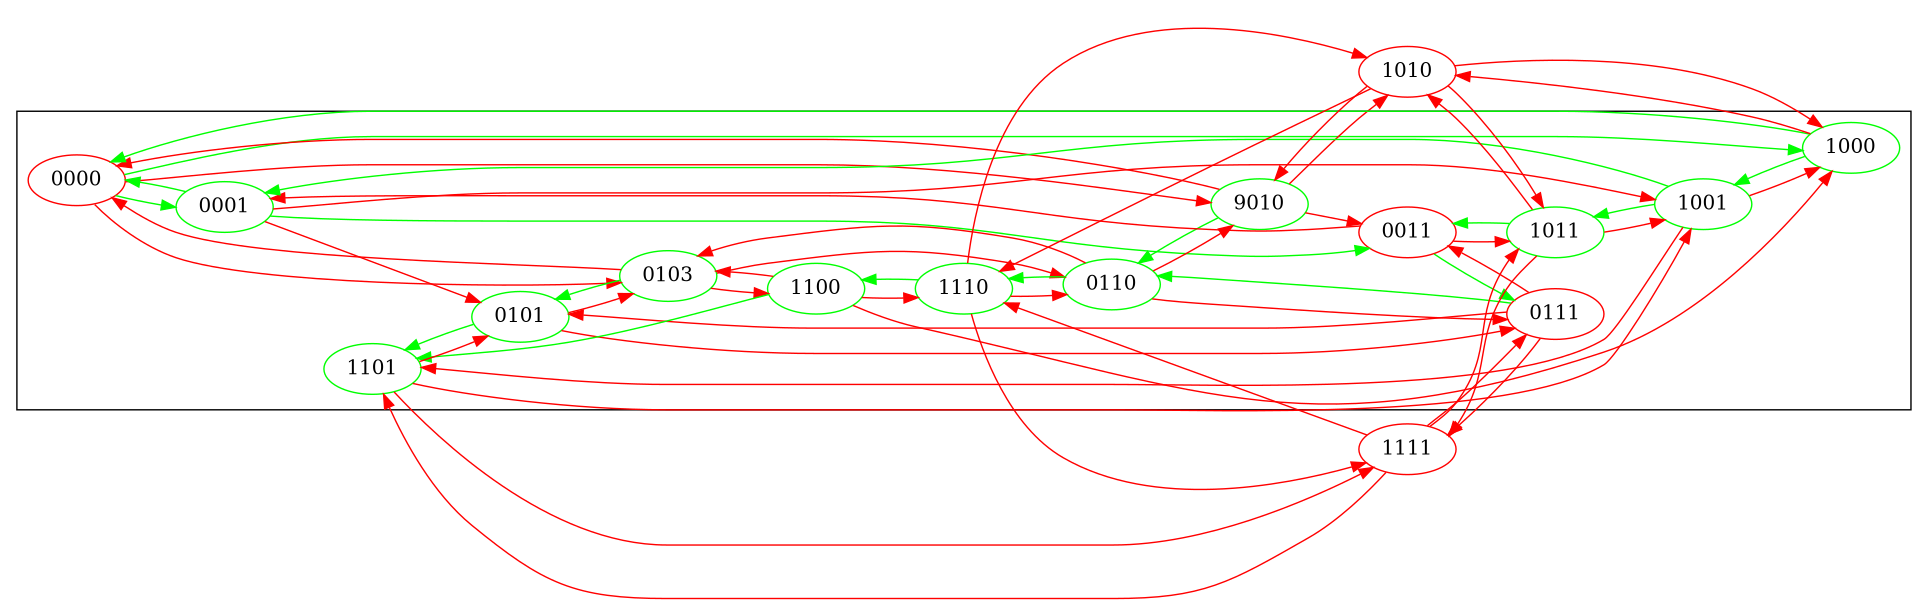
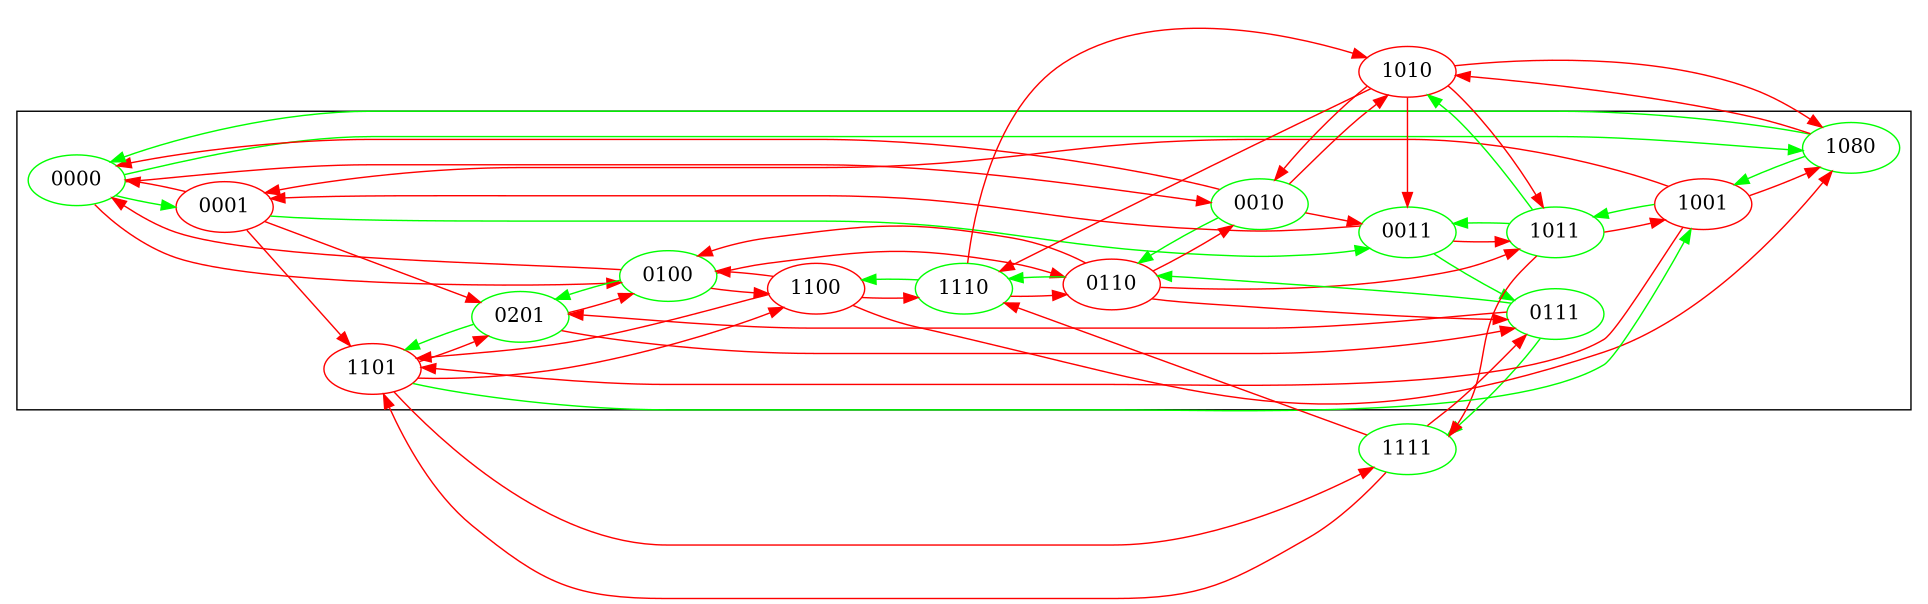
node "1000": label "1000" -> "1080"
edge "1011" -> "1010": color red -> green
edge "1001" -> "0001": color green -> red
node "0000": color red -> green
edge "0001" -> "0000": color green -> red
edge "0001" -> "1001": now "0001" -> "1101"
node "9010": label "9010" -> "0010"
node "1001": color green -> red
node "0001": color green -> red
node "0011": color red -> green
edge "0111" -> "0011": now "1010" -> "0011"
node "0103": label "0103" -> "0100"
node "0110": color green -> red
node "1100": color green -> red
node "0111": color red -> green
node "0101": label "0101" -> "0201"
edge "1100" -> "1101": color green -> red
edge "1111" -> "1011": now "0110" -> "1011"
edge "1101" -> "1100": added
node "1101": color green -> red
edge "0111" -> "1111": color red -> green
edge "1101" -> "1001": color red -> green
node "1111": color red -> green
edge "1110" -> "1111": removed
